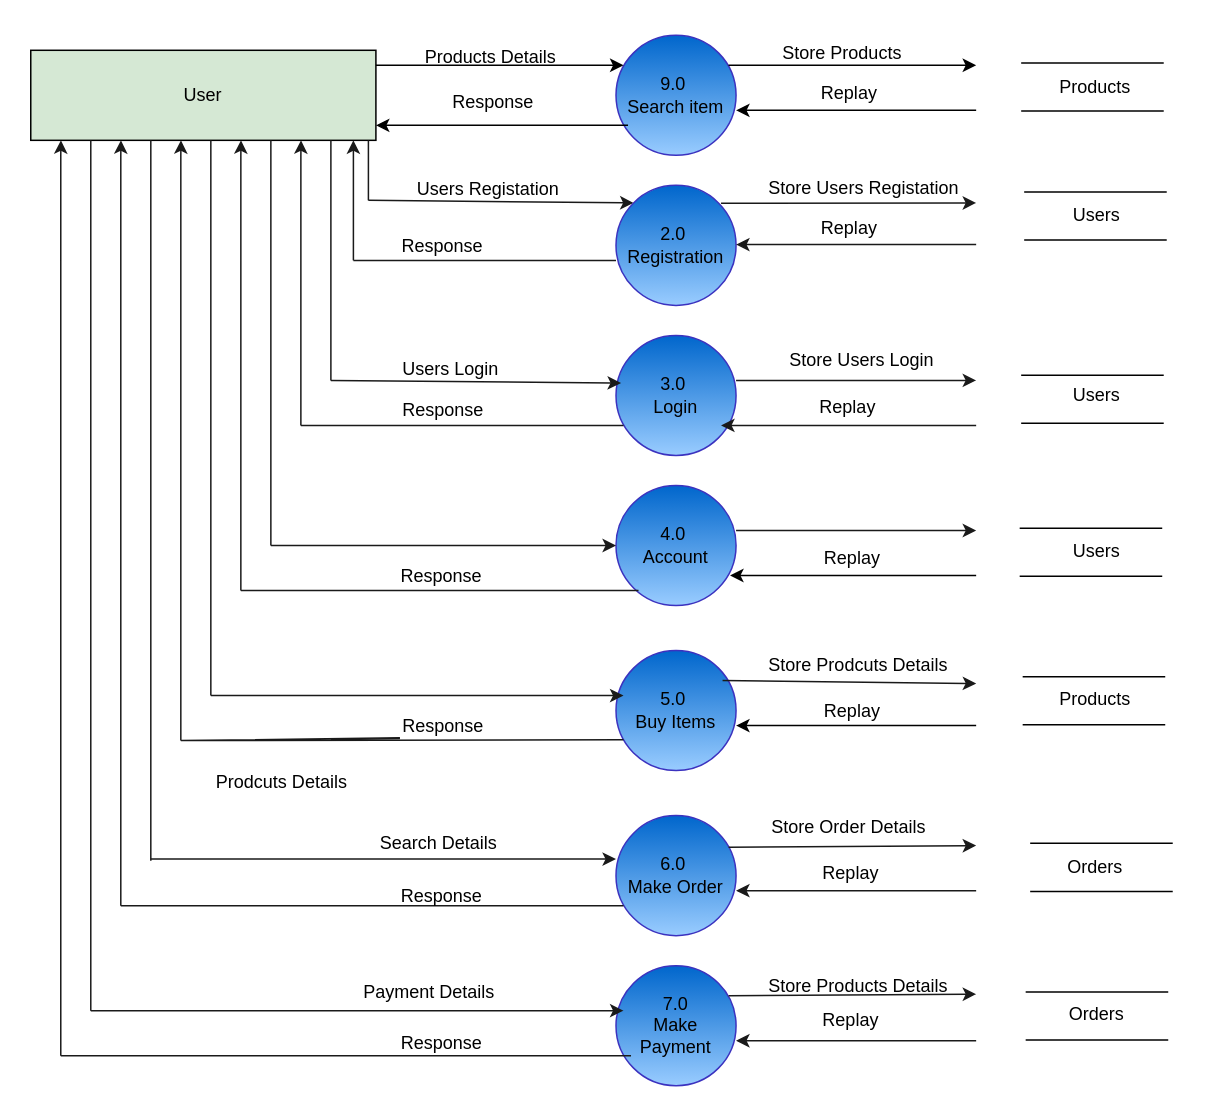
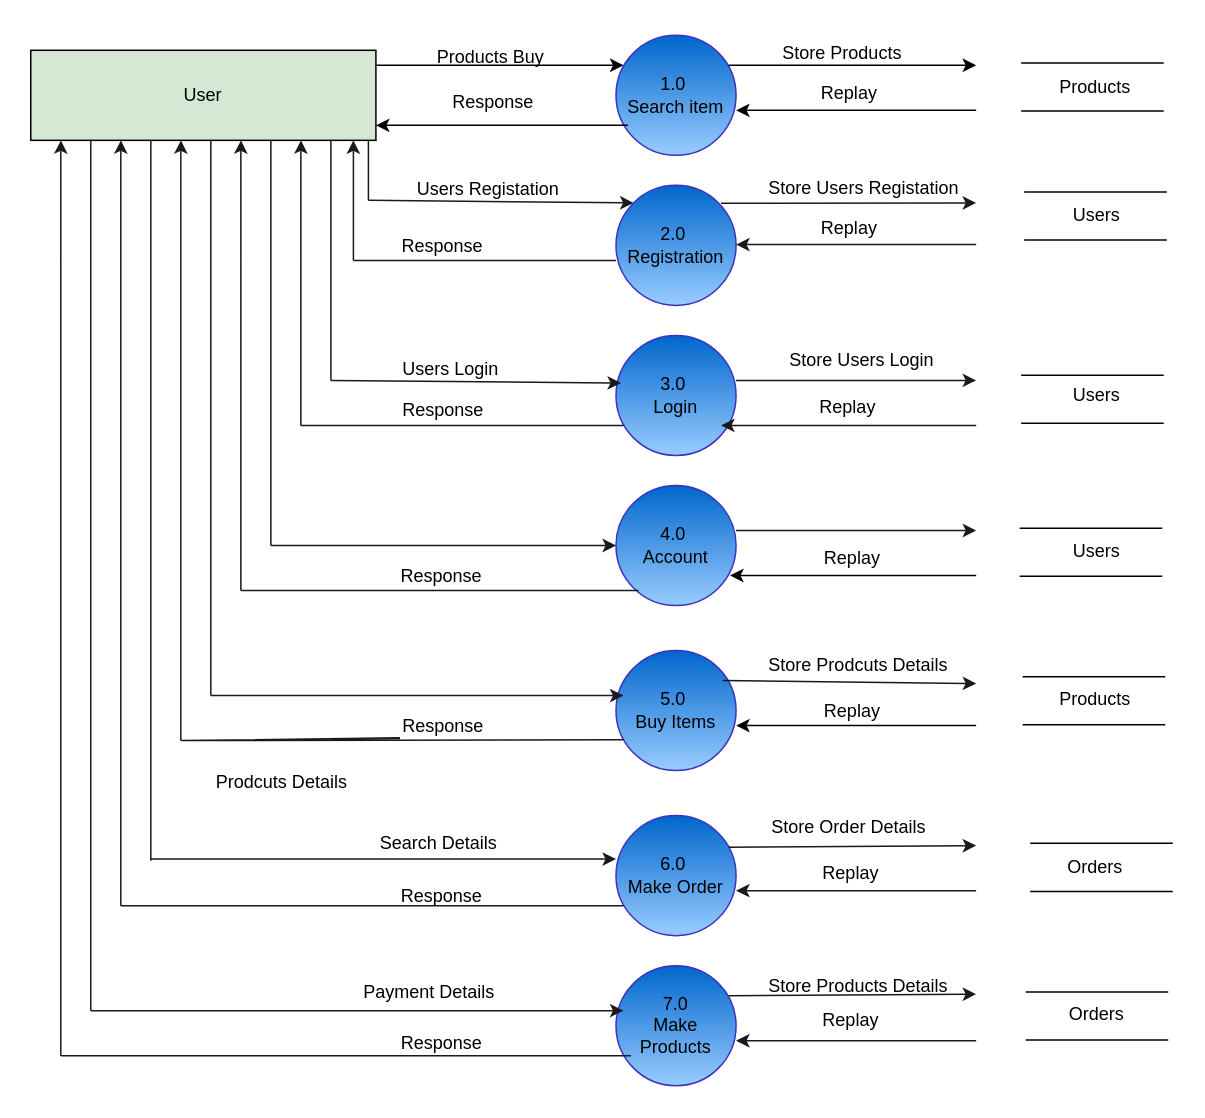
node "Products Details": label "Products Details" -> "Products Buy"
node "9.0 Search item": label "9.0 Search item" -> "1.0 Search item"
node "7.0 Make Payment": label "7.0 Make Payment" -> "7.0 Make Products"
